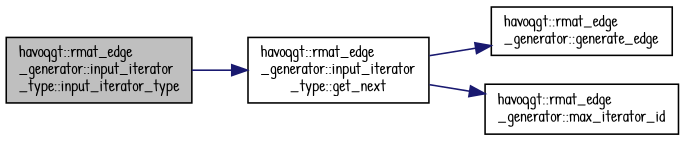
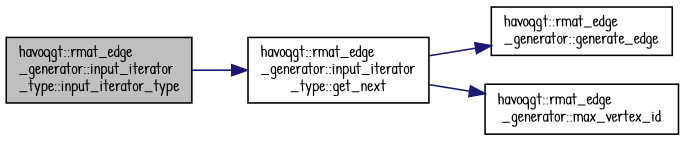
node "havoqgt::rmat_edge _generator::max_iterator_id": label "havoqgt::rmat_edge _generator::max_iterator_id" -> "havoqgt::rmat_edge _generator::max_vertex_id"
